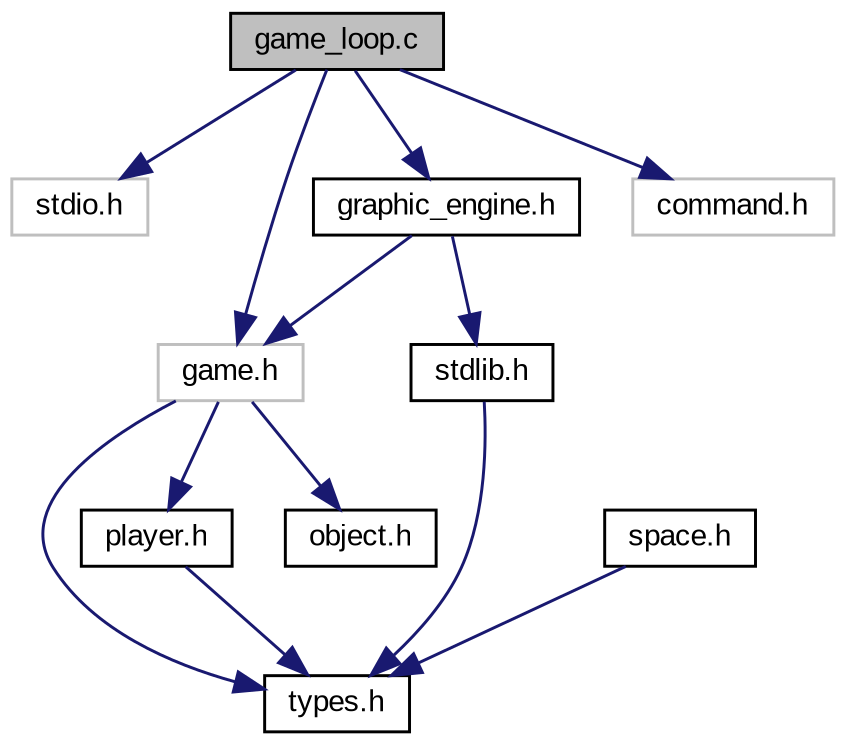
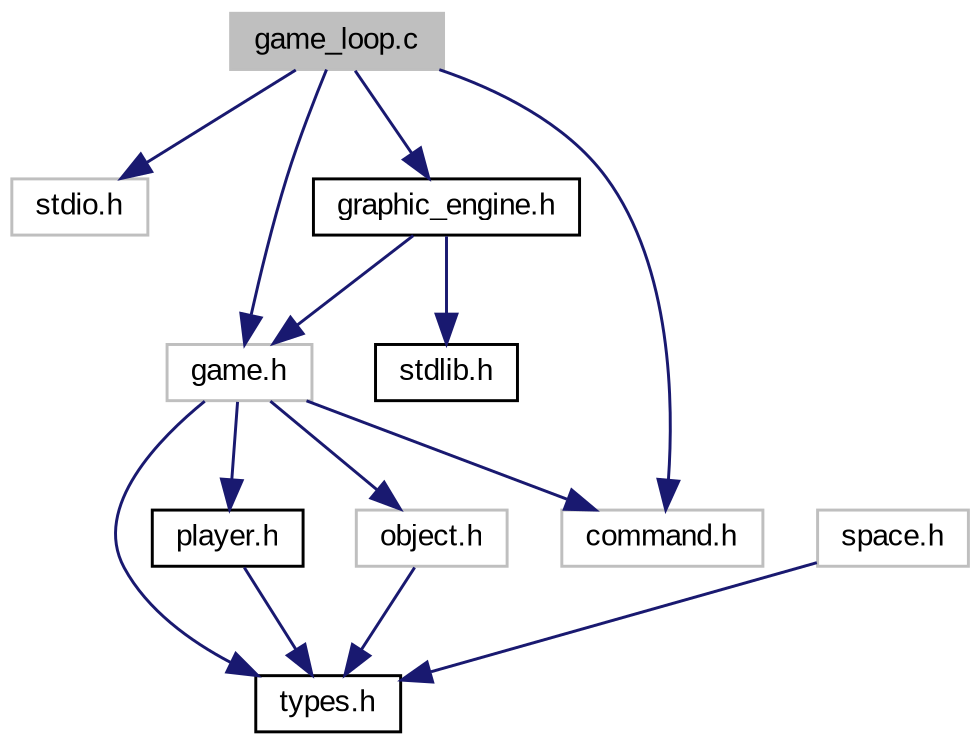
node "game_loop.c": color black -> grey75
edge "game.h" -> "command.h": added
node "object.h": color black -> grey75
node "space.h": color black -> grey75
edge "stdlib.h" -> "types.h": now "object.h" -> "types.h"
